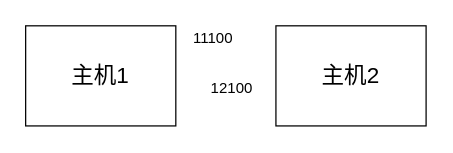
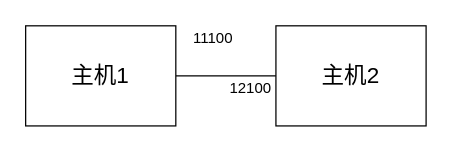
edge "主机1" -- "主机2": added
node "12100": moved (232, 88) -> (251, 88)
